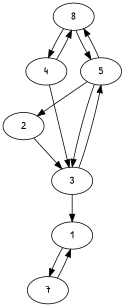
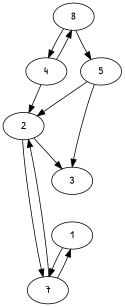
edge "5" -> "8": removed
edge "4" -> "3": now "4" -> "2"
edge "3" -> "5": removed
edge "3" -> "1": removed
edge "2" -> "7": added
edge "7" -> "2": added
